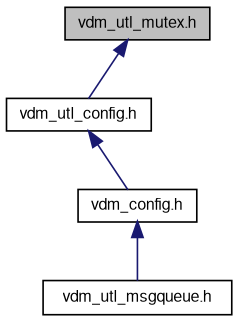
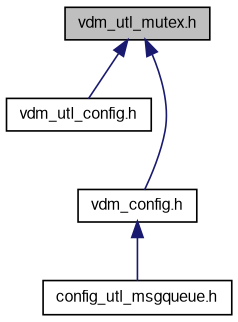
edge "vdm_config.h" -> "vdm_utl_config.h": now "vdm_config.h" -> "vdm_utl_mutex.h"
node "vdm_utl_msgqueue.h": label "vdm_utl_msgqueue.h" -> "config_utl_msgqueue.h"
